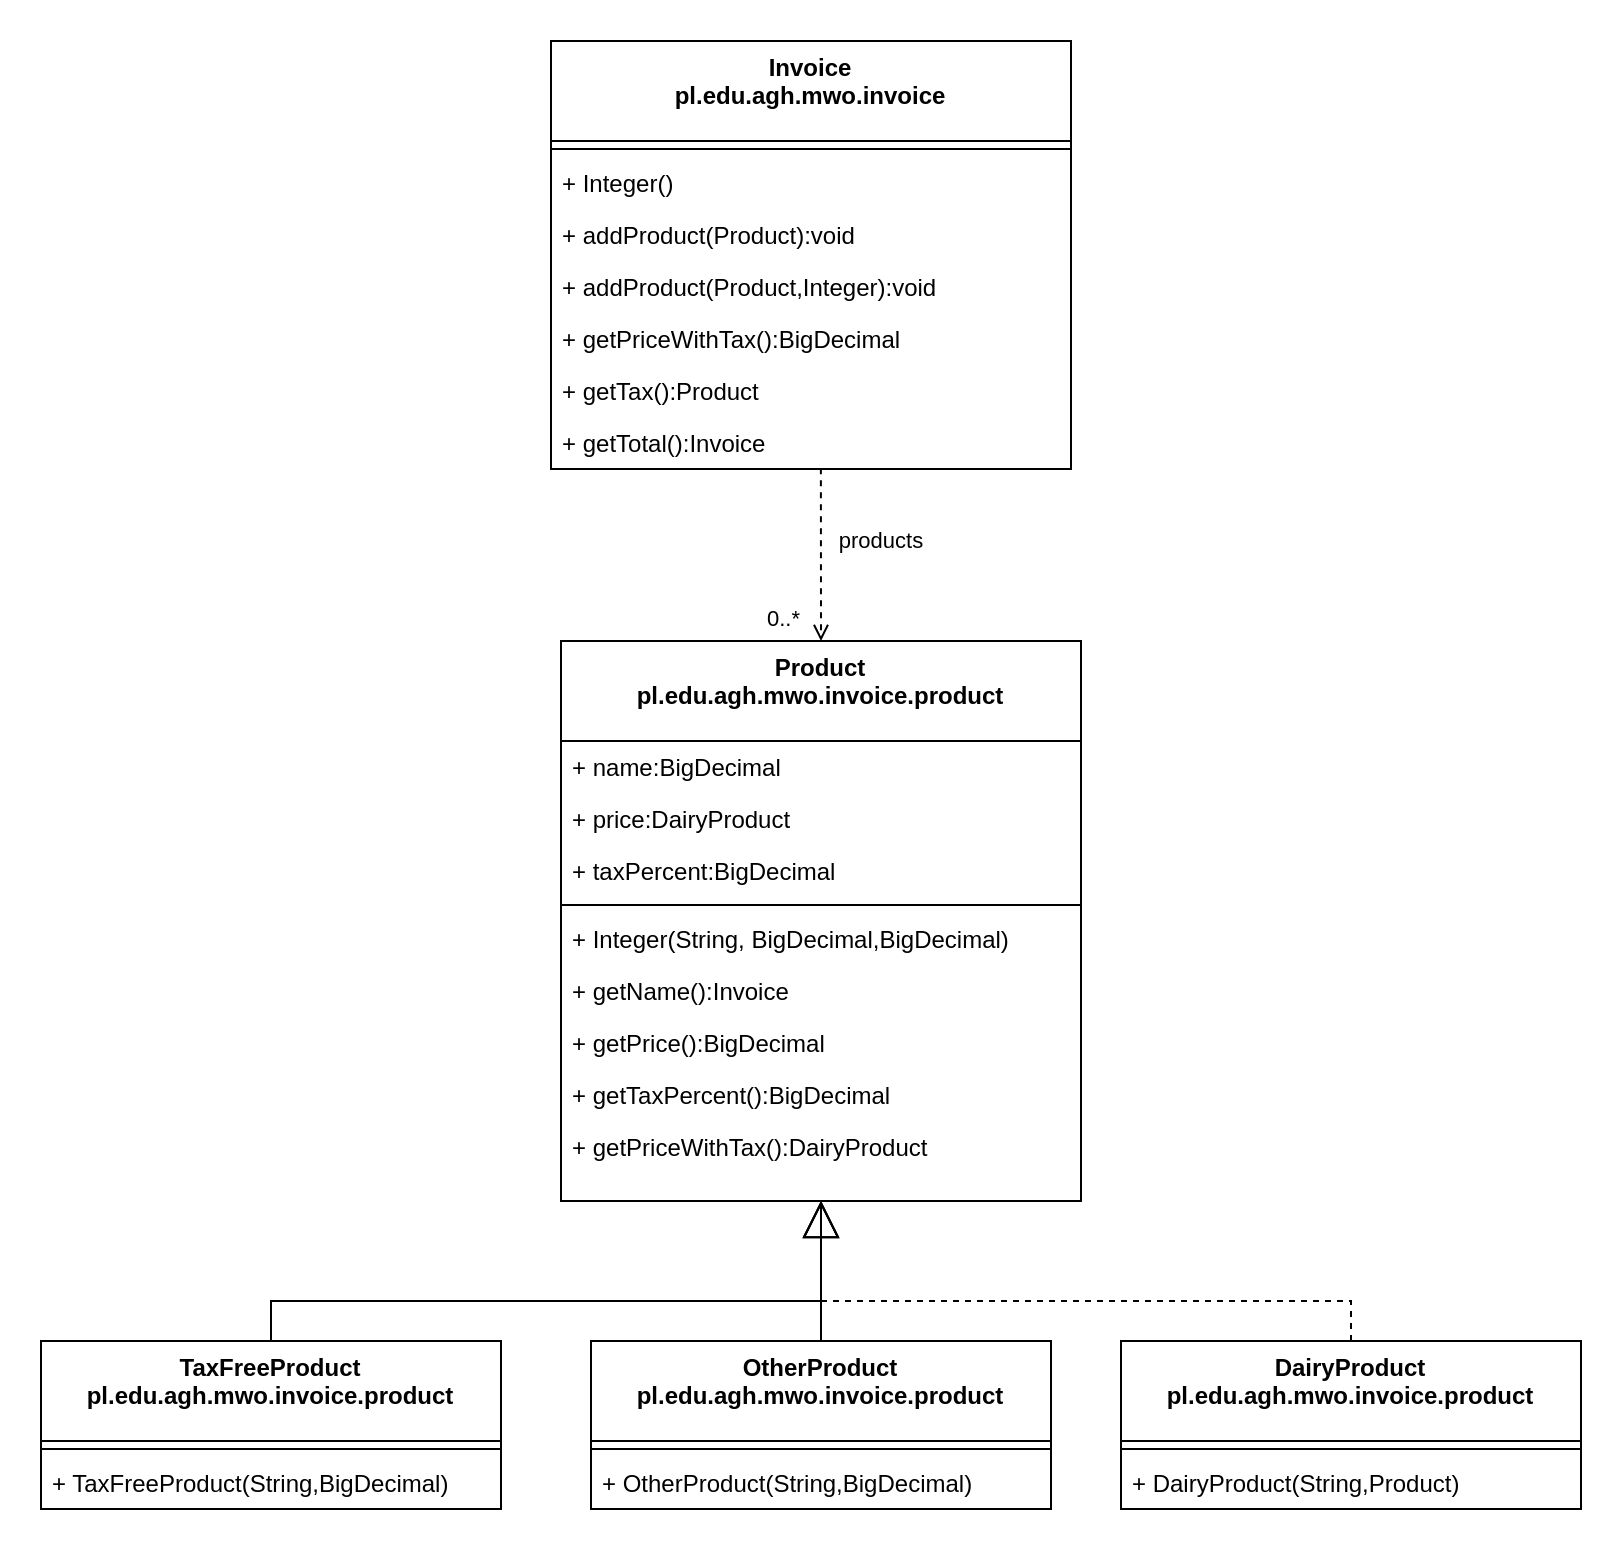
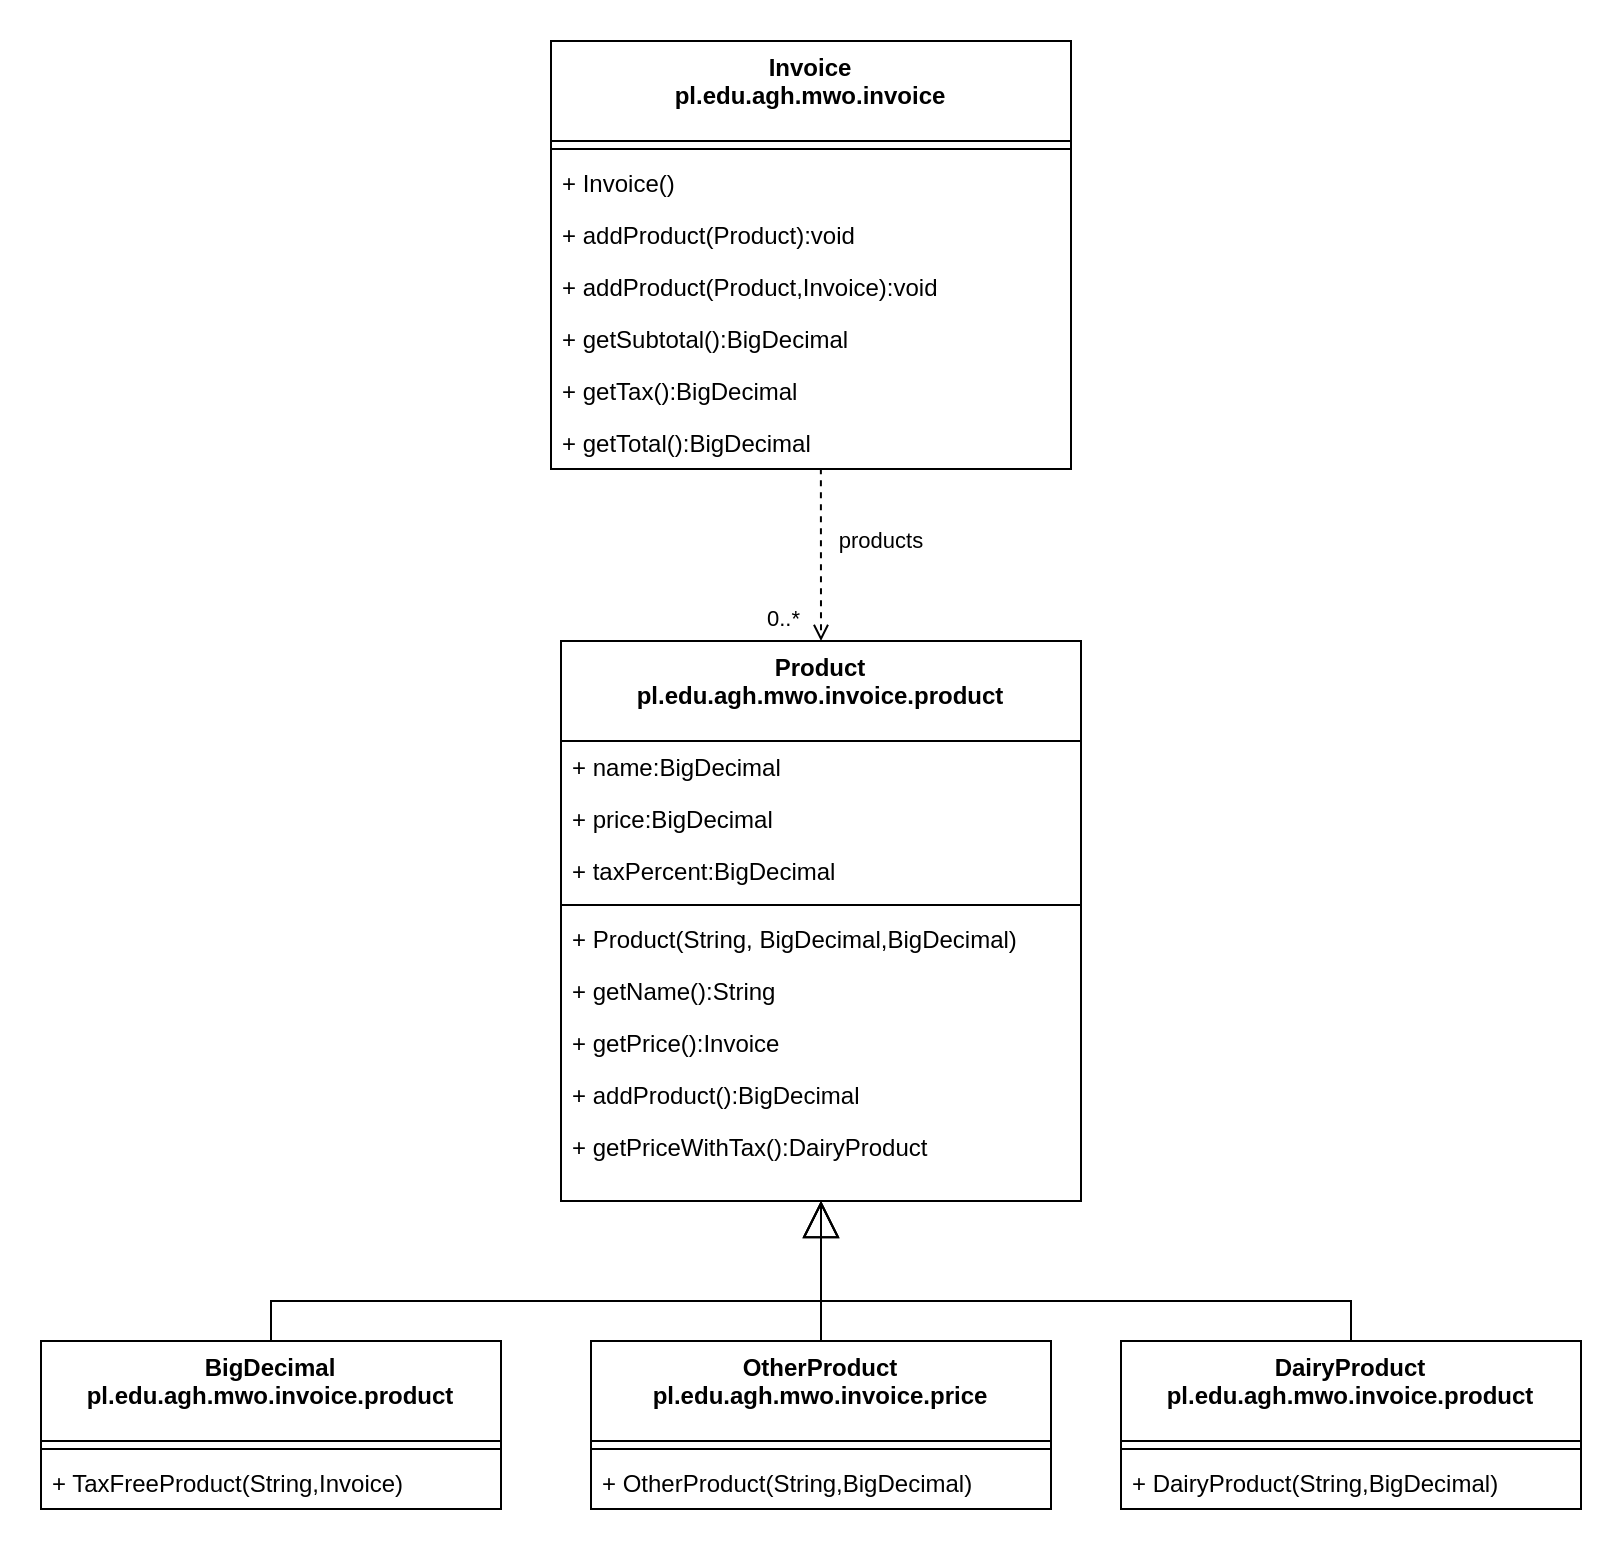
node "+ Integer()": label "+ Integer()" -> "+ Invoice()"
node "+ addProduct(Product,Integer):void": label "+ addProduct(Product,Integer):void" -> "+ addProduct(Product,Invoice):void"
node "+ getPriceWithTax():BigDecimal": label "+ getPriceWithTax():BigDecimal" -> "+ getSubtotal():BigDecimal"
node "+ getTax():Product": label "+ getTax():Product" -> "+ getTax():BigDecimal"
node "+ getTotal():Invoice": label "+ getTotal():Invoice" -> "+ getTotal():BigDecimal"
node "+ price:DairyProduct": label "+ price:DairyProduct" -> "+ price:BigDecimal"
node "+ Integer(String, BigDecimal,BigDecimal)": label "+ Integer(String, BigDecimal,BigDecimal)" -> "+ Product(String, BigDecimal,BigDecimal)"
node "+ getName():Invoice": label "+ getName():Invoice" -> "+ getName():String"
node "+ getPrice():BigDecimal": label "+ getPrice():BigDecimal" -> "+ getPrice():Invoice"
node "+ getTaxPercent():BigDecimal": label "+ getTaxPercent():BigDecimal" -> "+ addProduct():BigDecimal"
edge "DairyProduct pl.edu.agh.mwo.invoice.product" -> "Product pl.edu.agh.mwo.invoice.product": style dashed -> solid
node "TaxFreeProduct pl.edu.agh.mwo.invoice.product": label "TaxFreeProduct pl.edu.agh.mwo.invoice.product" -> "BigDecimal pl.edu.agh.mwo.invoice.product"
node "OtherProduct pl.edu.agh.mwo.invoice.product": label "OtherProduct pl.edu.agh.mwo.invoice.product" -> "OtherProduct pl.edu.agh.mwo.invoice.price"
node "+ TaxFreeProduct(String,BigDecimal)": label "+ TaxFreeProduct(String,BigDecimal)" -> "+ TaxFreeProduct(String,Invoice)"
node "+ DairyProduct(String,Product)": label "+ DairyProduct(String,Product)" -> "+ DairyProduct(String,BigDecimal)"
